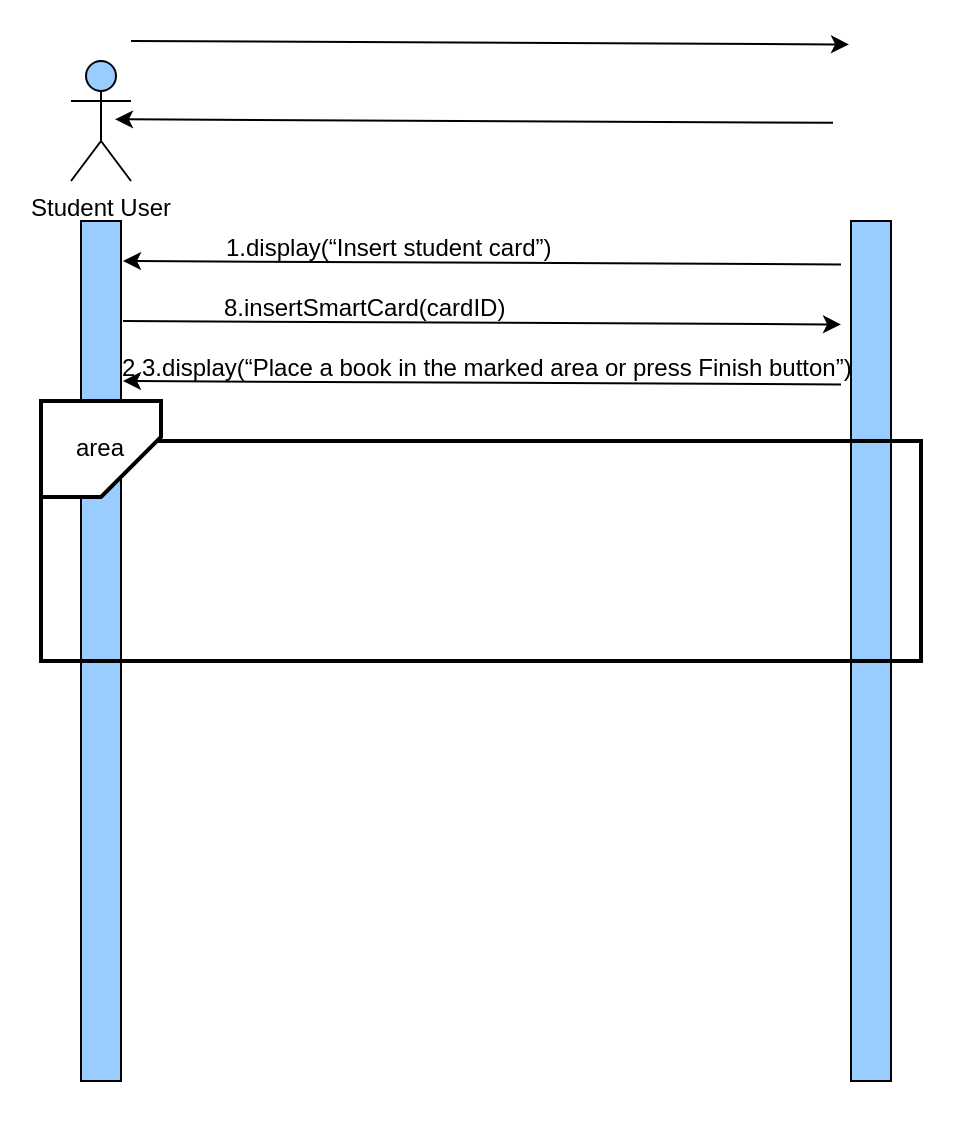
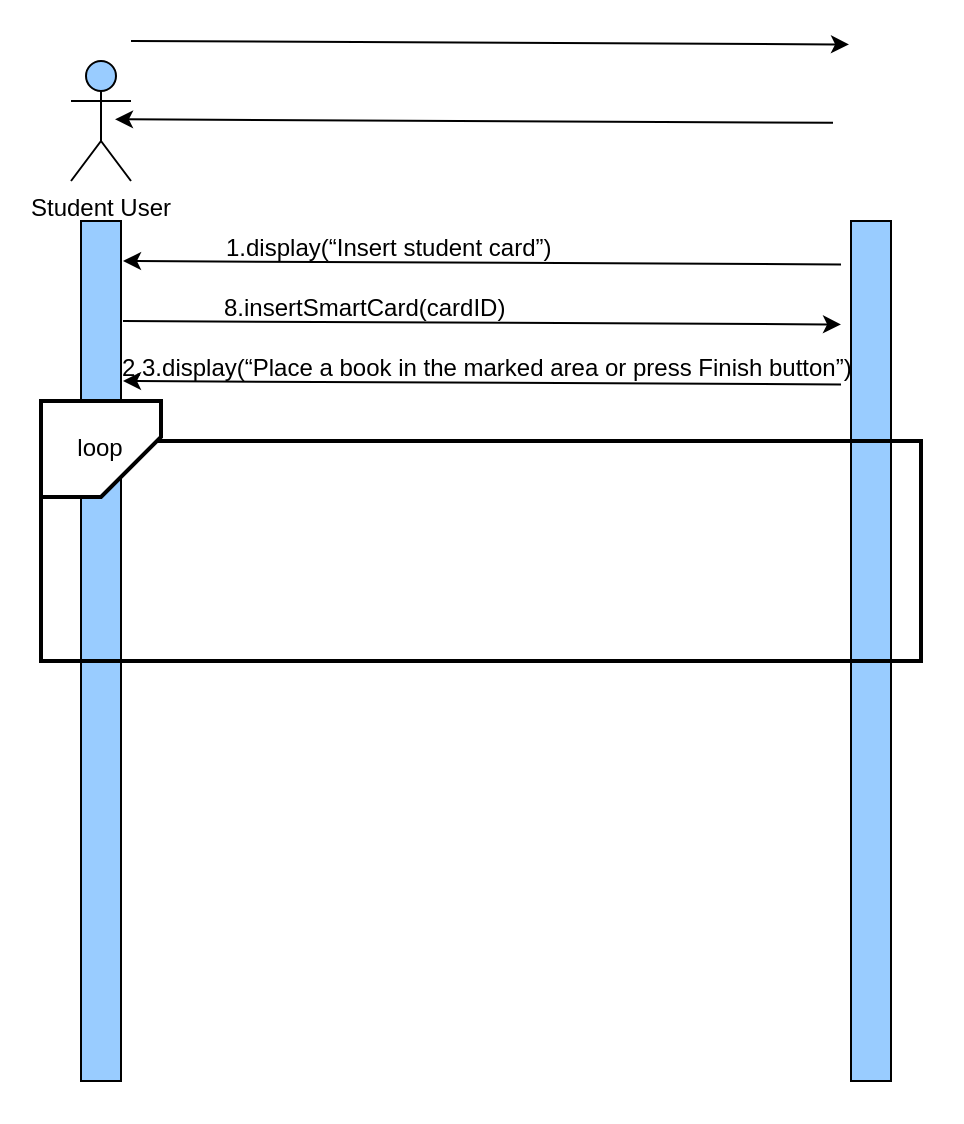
node "area": label "area" -> "loop"
